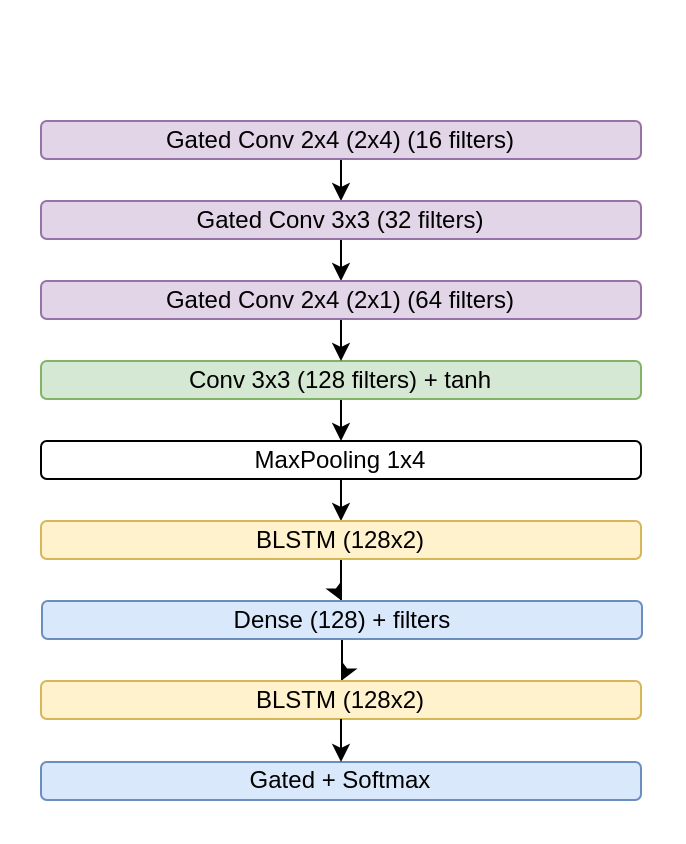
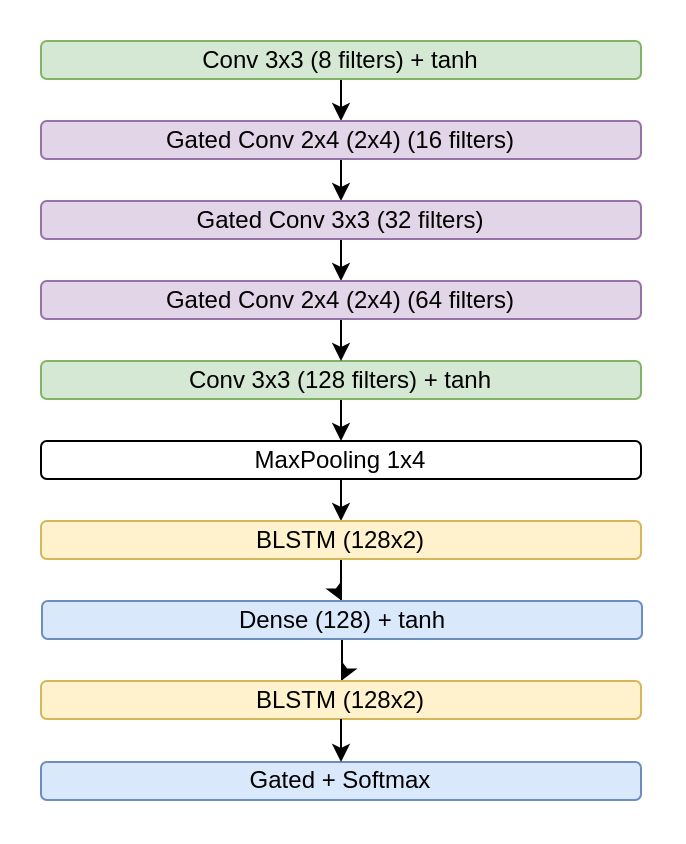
node "Conv 3x3 (8 filters) + tanh": added
edge "Conv 3x3 (8 filters) + tanh" -> "Gated Conv 2x4 (2x4) (16 filters)": added
node "Gated Conv 2x4 (2x1) (64 filters)": label "Gated Conv 2x4 (2x1) (64 filters)" -> "Gated Conv 2x4 (2x4) (64 filters)"
node "Dense (128) + filters": label "Dense (128) + filters" -> "Dense (128) + tanh"
